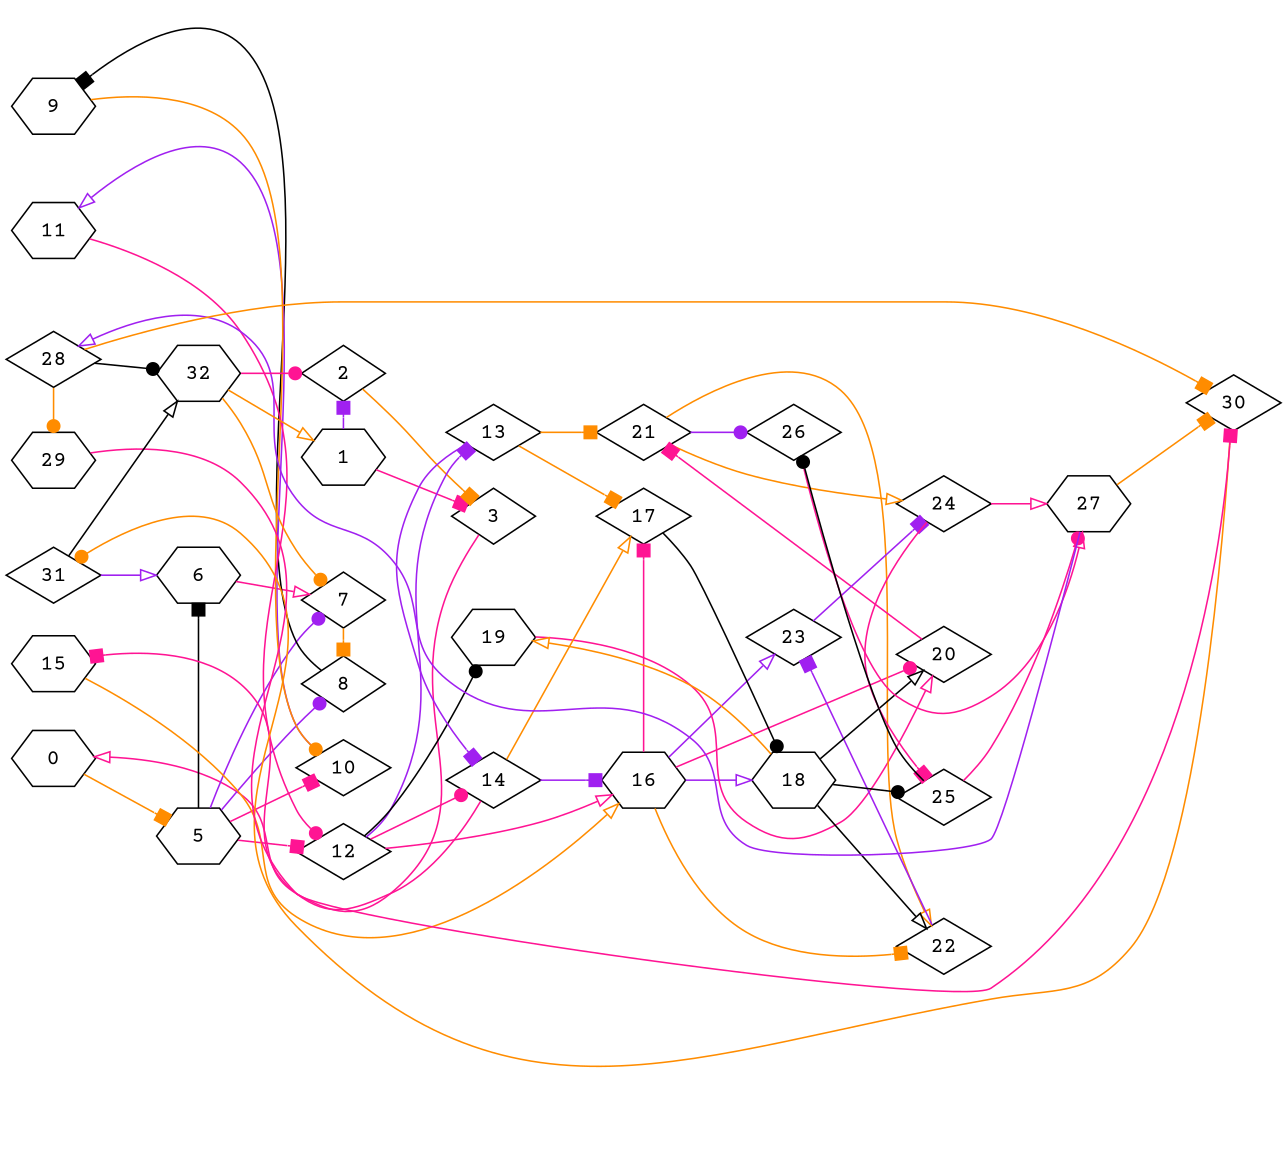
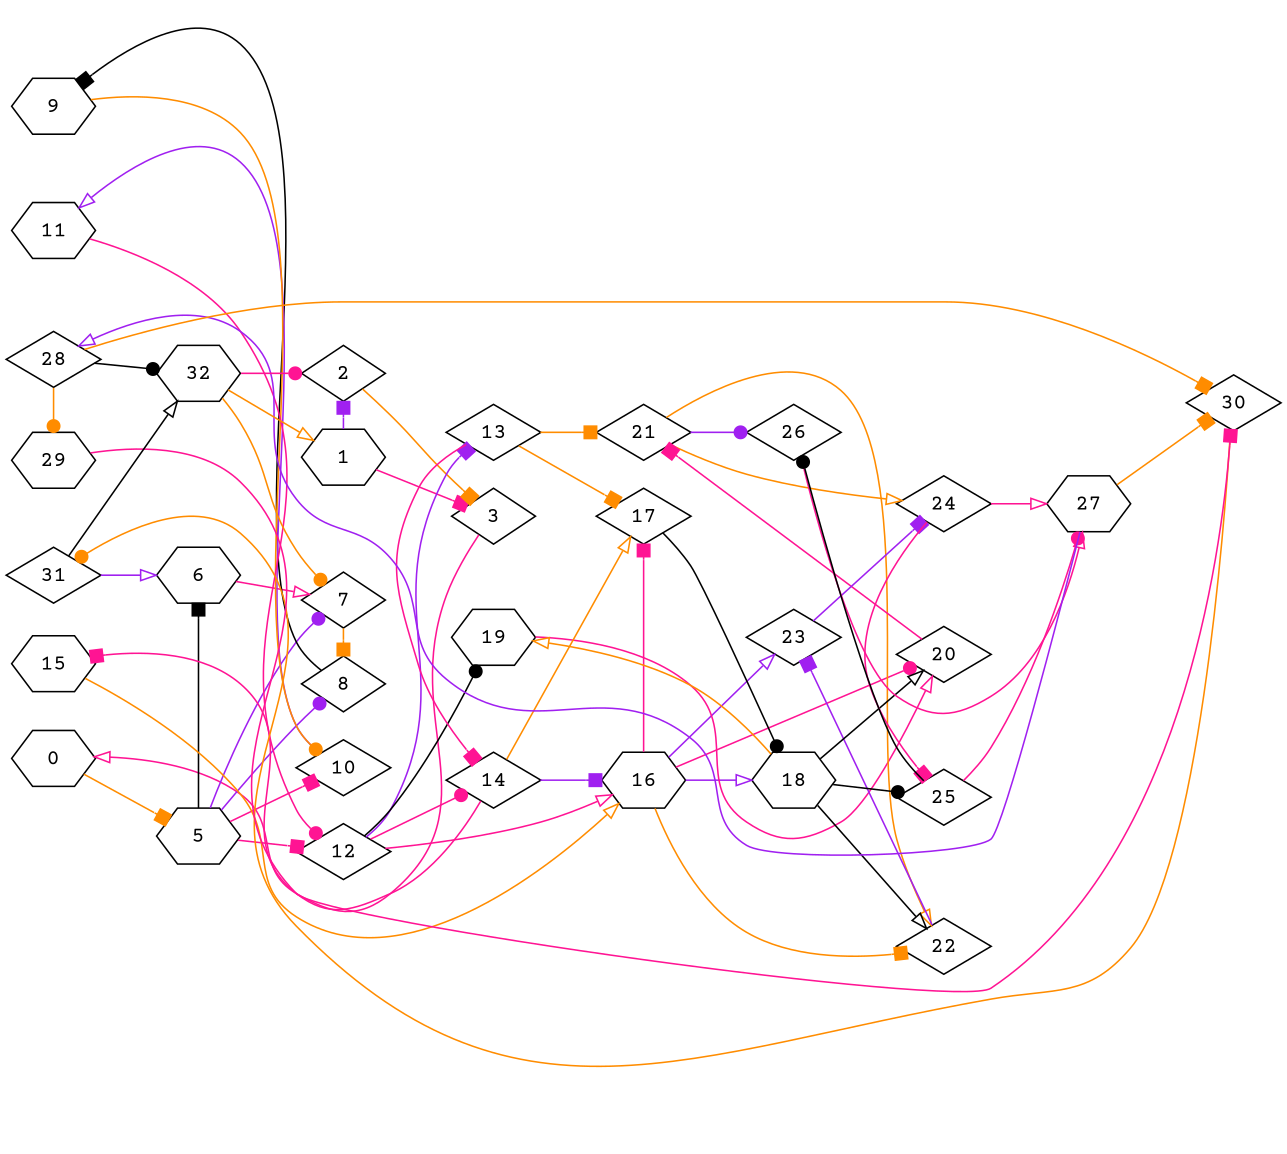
edge "13" -> "14": color purple -> deeppink
